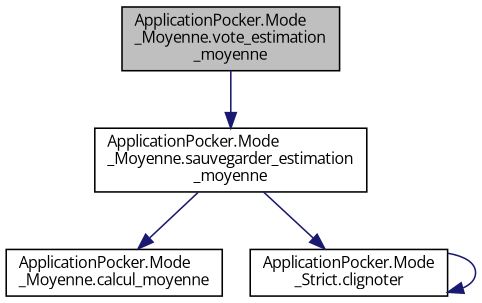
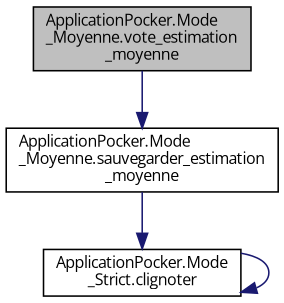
node "ApplicationPocker.Mode _Moyenne.calcul_moyenne": removed
